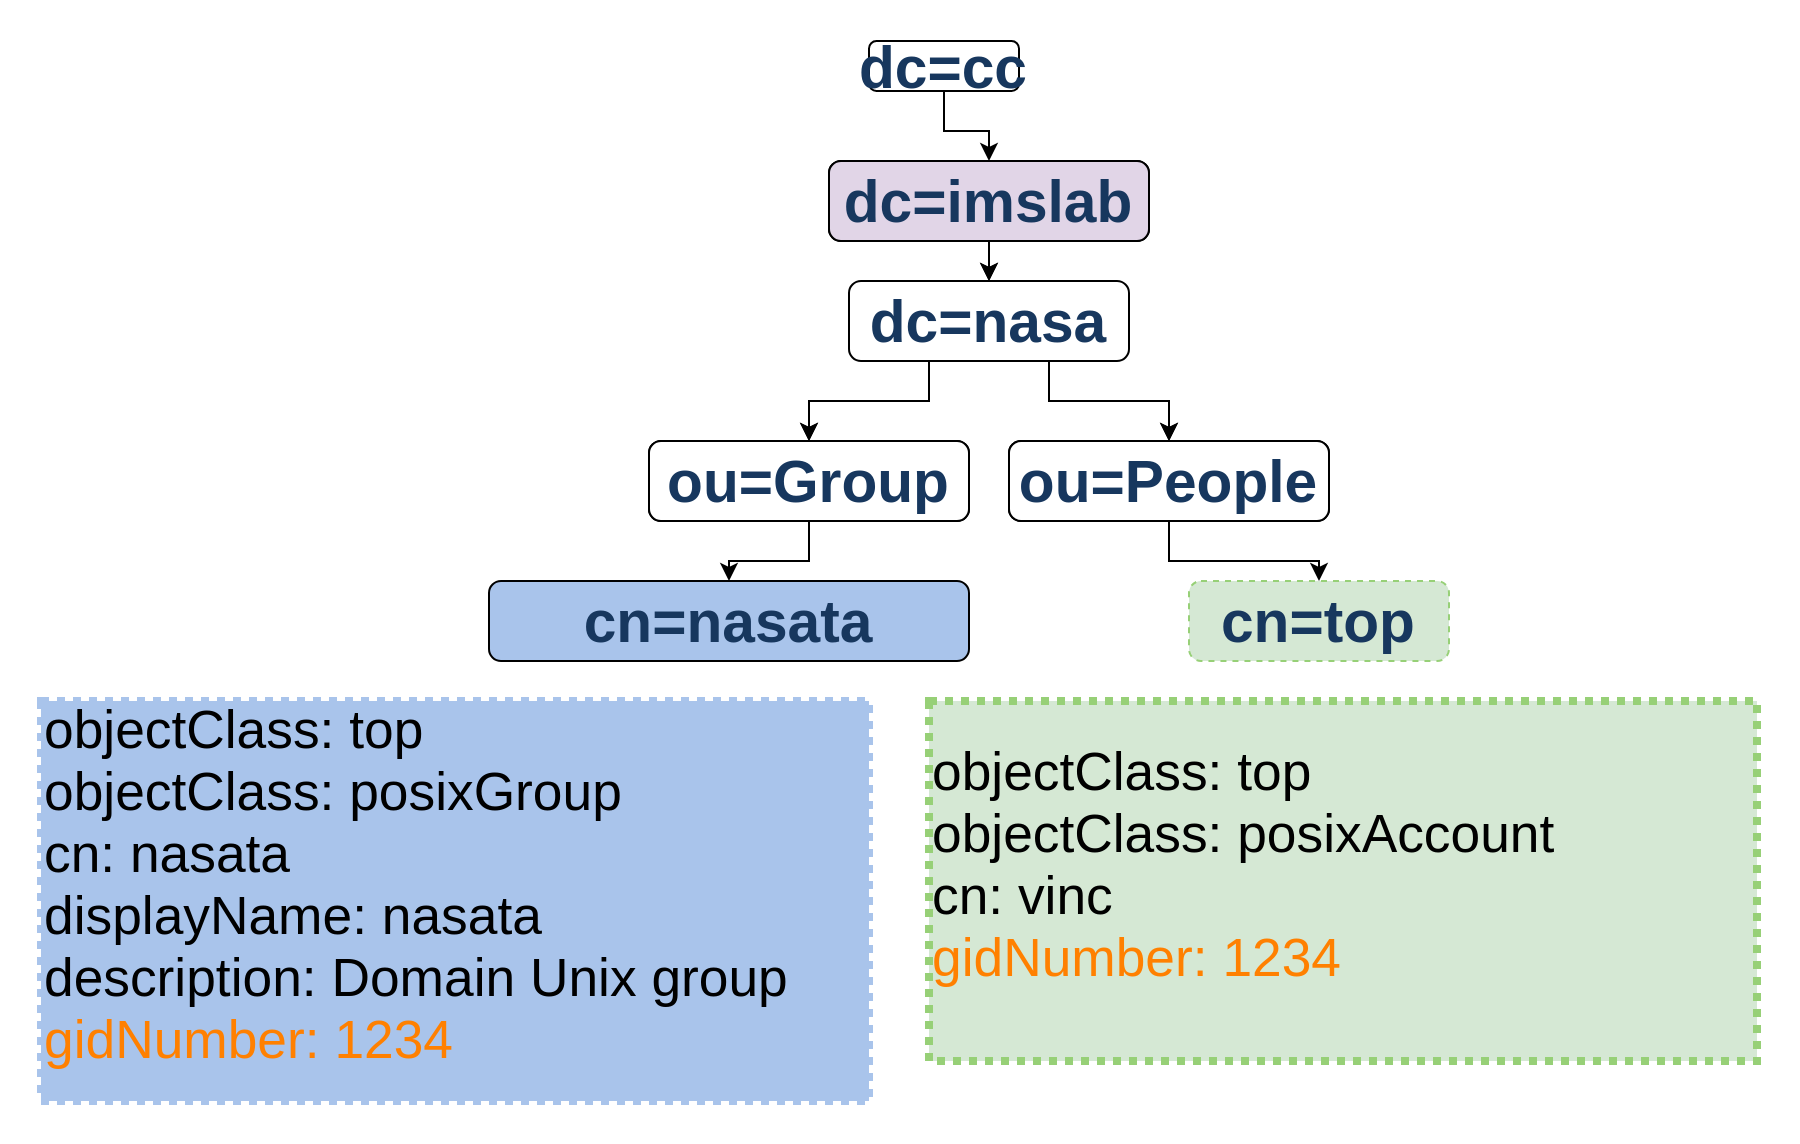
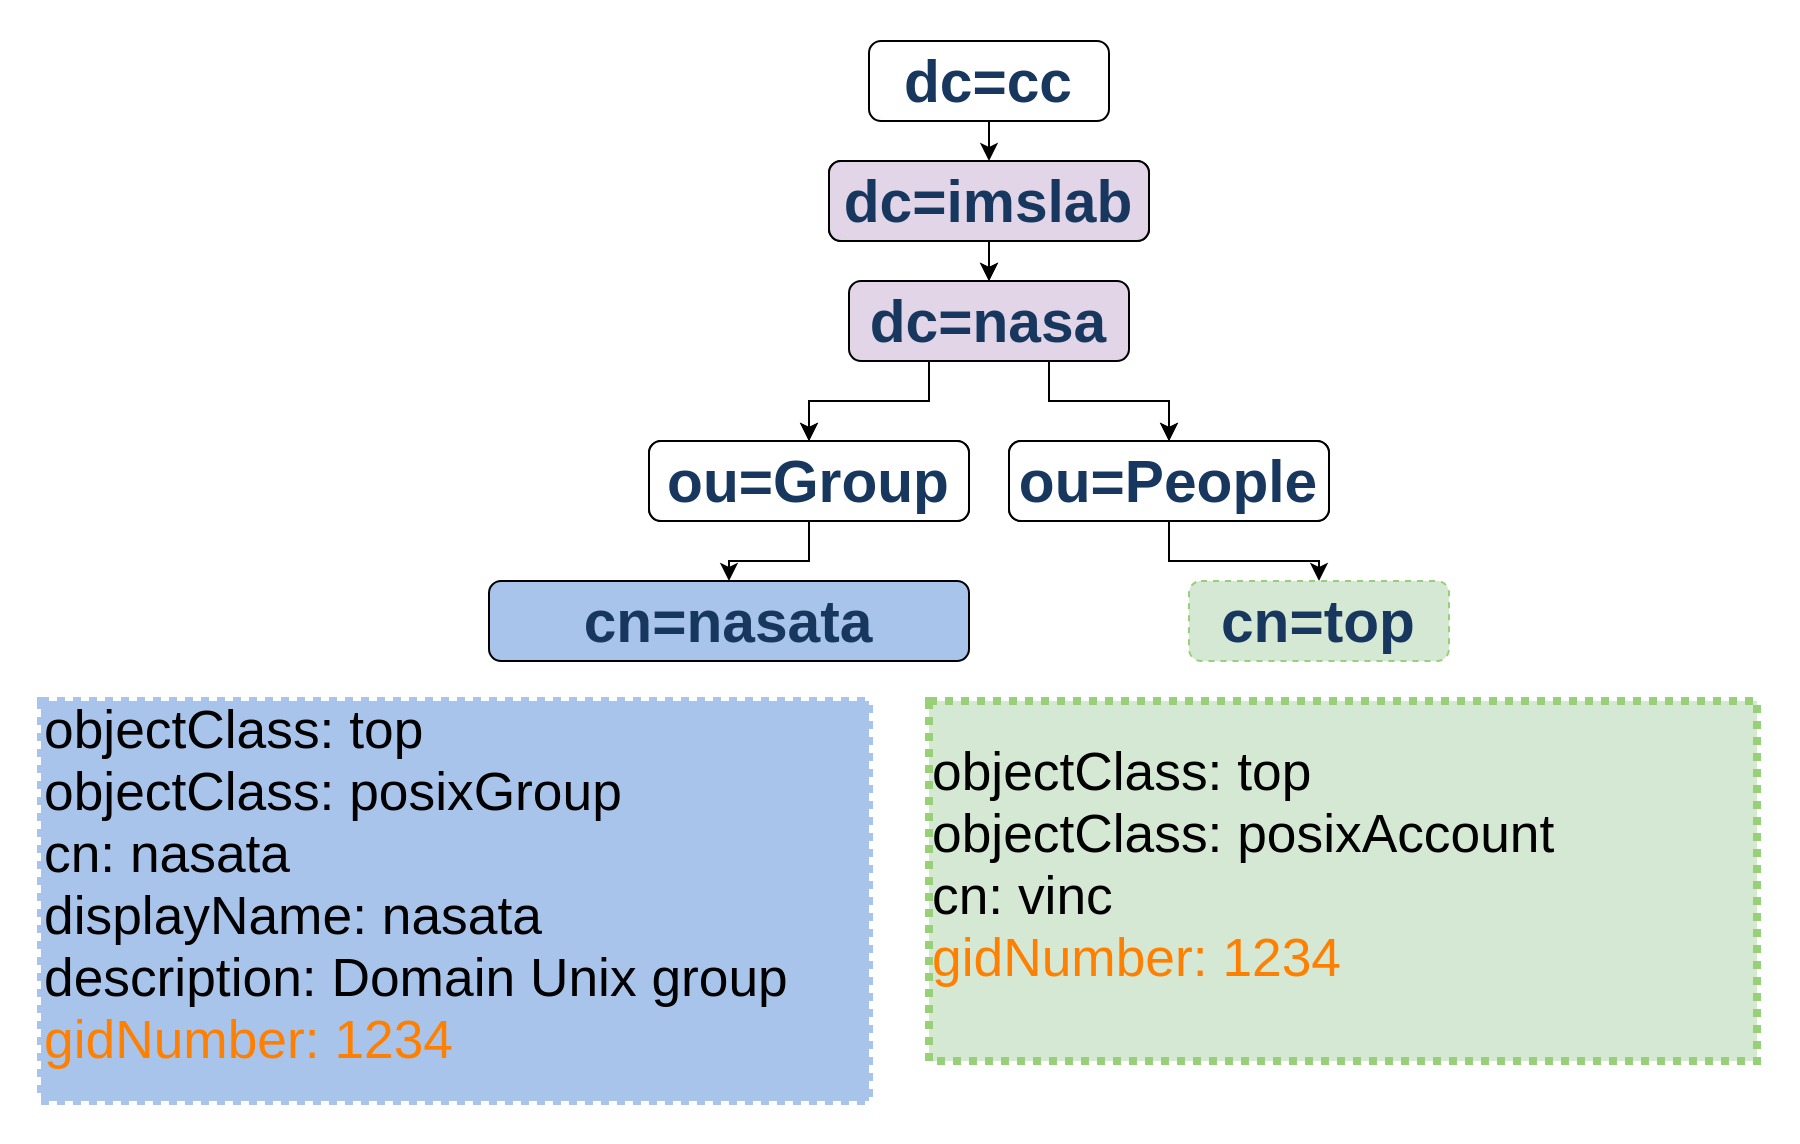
node "dc=cc": size 150x50 -> 240x80
node "dc=nasa": fillcolor #ffffff -> #e1d5e7
